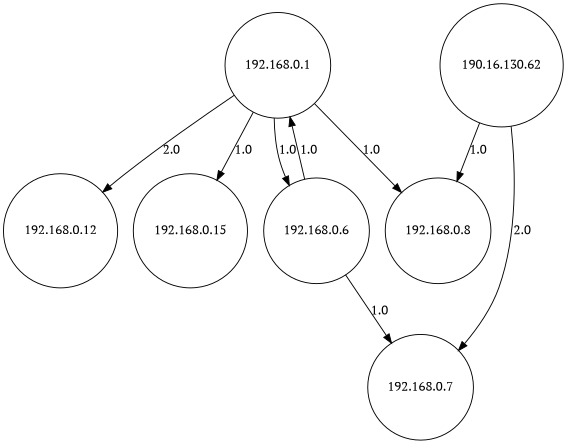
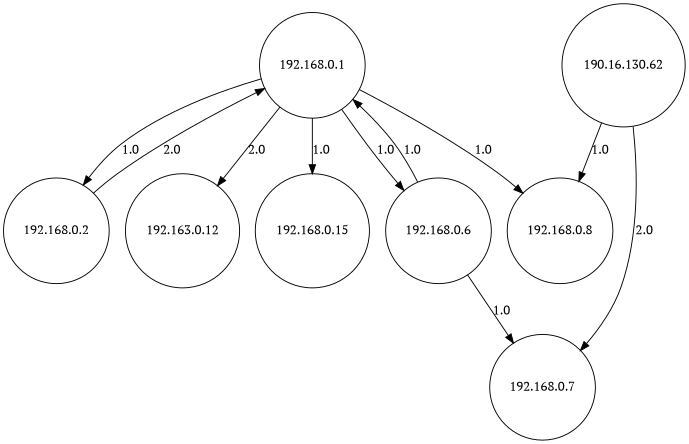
node "192.168.0.2": added
node "192.168.0.12": label "192.168.0.12" -> "192.163.0.12"
